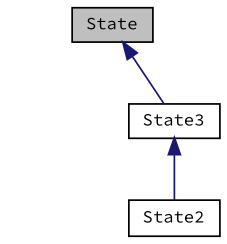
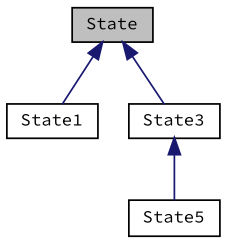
node "State1": added
node "State2": label "State2" -> "State5"
